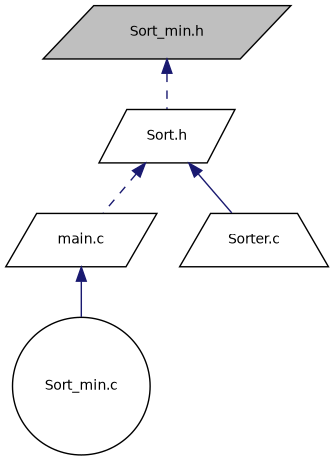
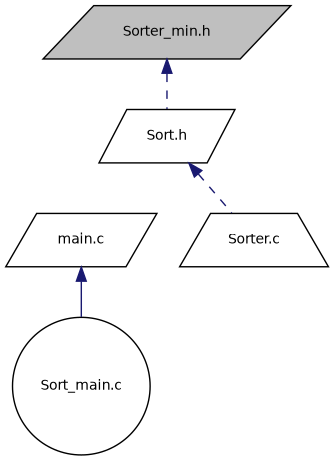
node "Sort_min.h": label "Sort_min.h" -> "Sorter_min.h"
edge "main.c" -> "Sort.h": removed
edge "Sorter.c" -> "Sort.h": style solid -> dashed
node "Sort_min.c": label "Sort_min.c" -> "Sort_main.c"
